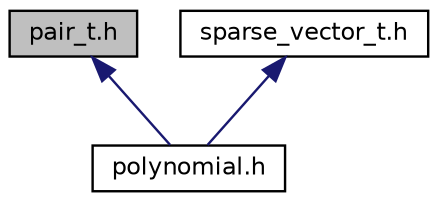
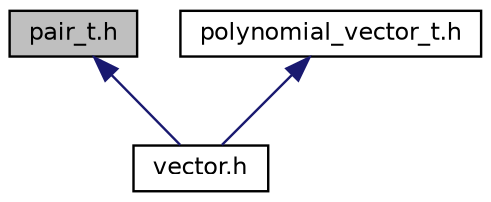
node "sparse_vector_t.h": label "sparse_vector_t.h" -> "polynomial_vector_t.h"
node "polynomial.h": label "polynomial.h" -> "vector.h"
